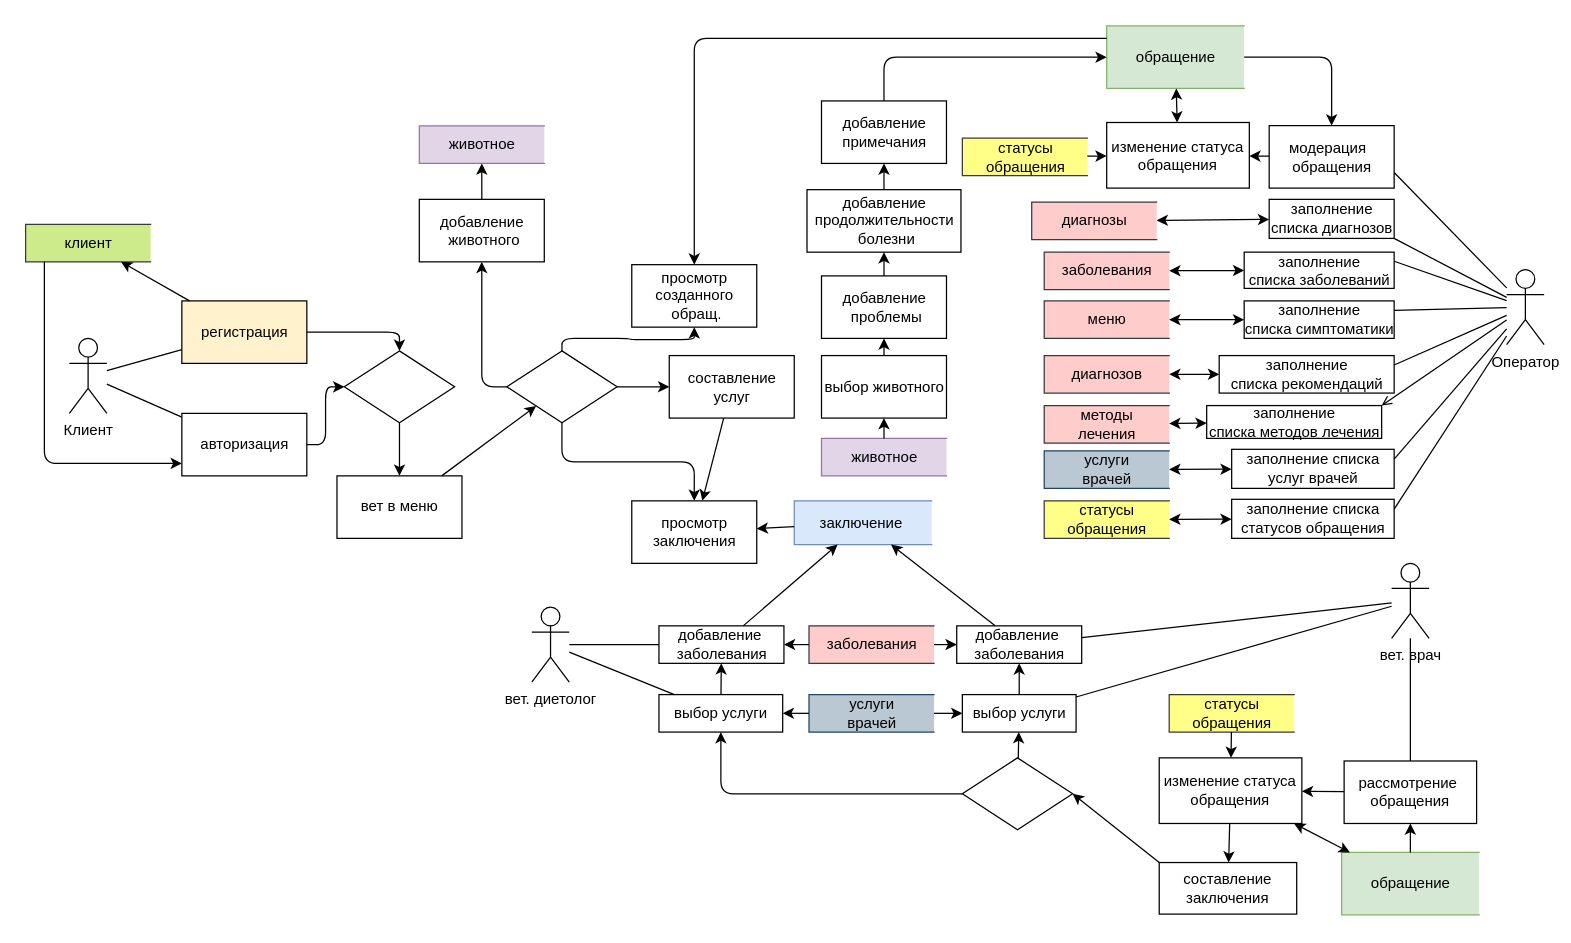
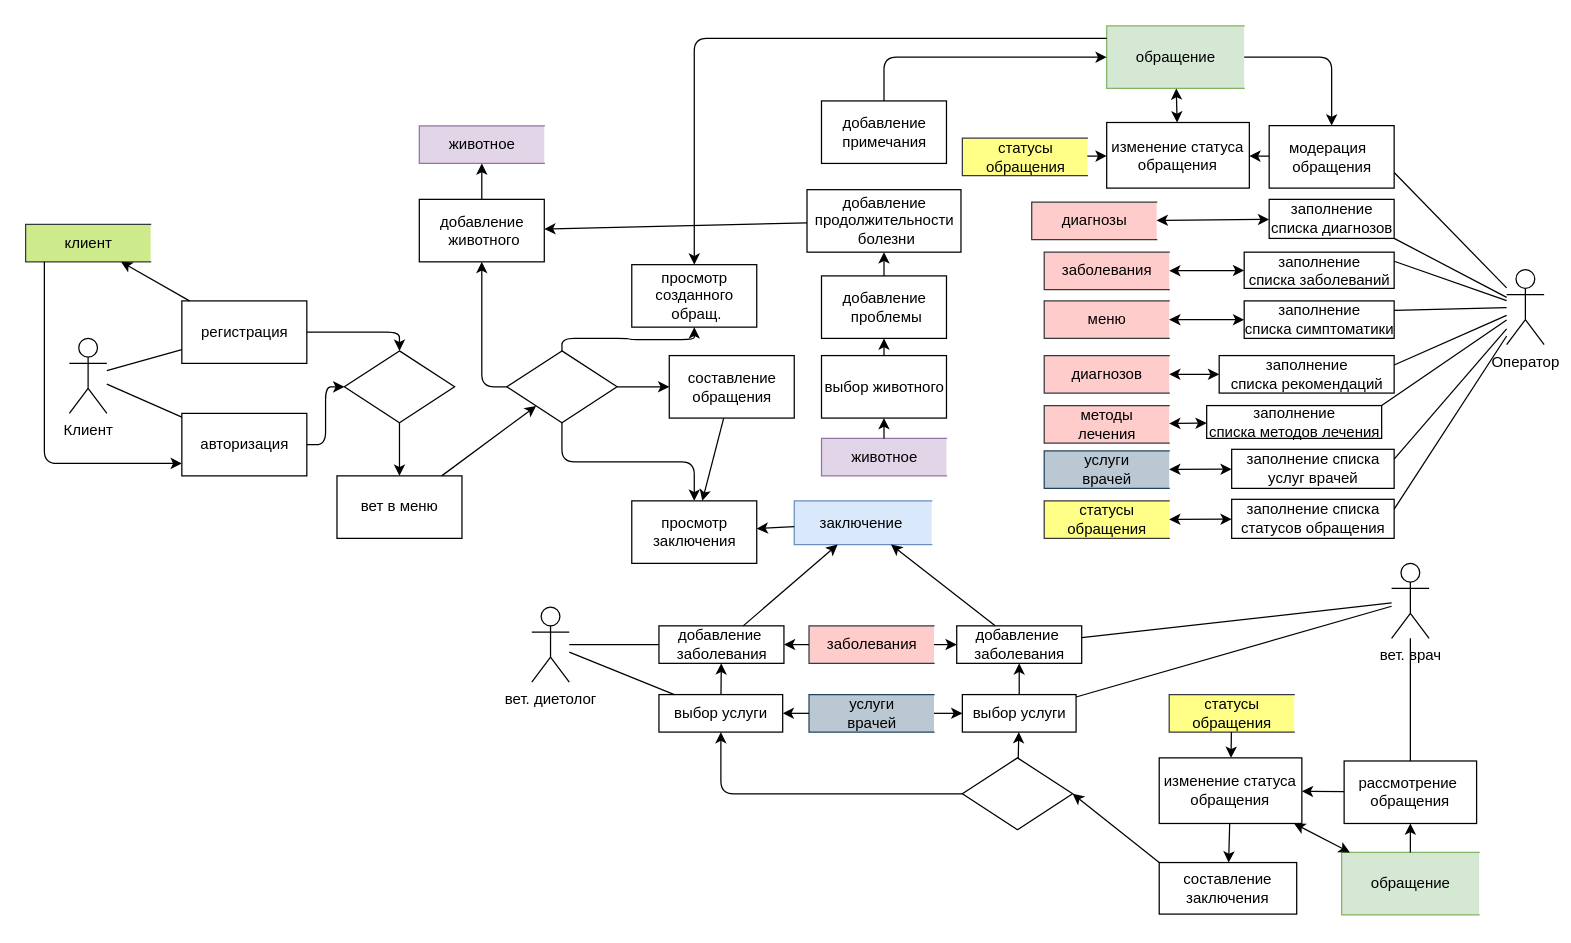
edge "добавление продолжительности болезни" -> "добавление примечания": now "добавление продолжительности болезни" -> "добавление животного"
node "регистрация": fillcolor #fff2cc -> #ffffff
node "составление услуг": label "составление услуг" -> "составление обращения"
edge "Оператор" -> "заполнение списка методов лечения": arrowhead open -> none
